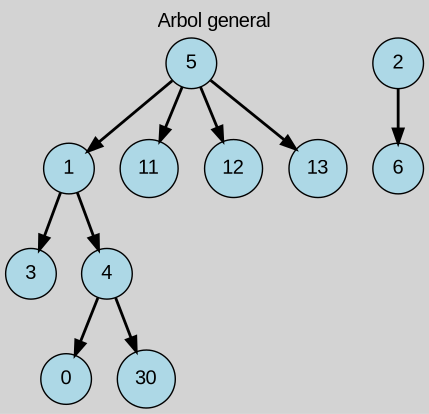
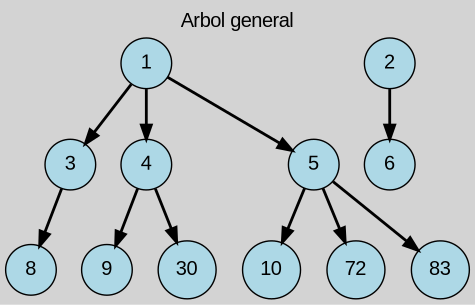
edge "5" -> "1": reversed
node "11": label "11" -> "10"
node "12": label "12" -> "72"
node "13": label "13" -> "83"
node "8": added
node "0": label "0" -> "9"
